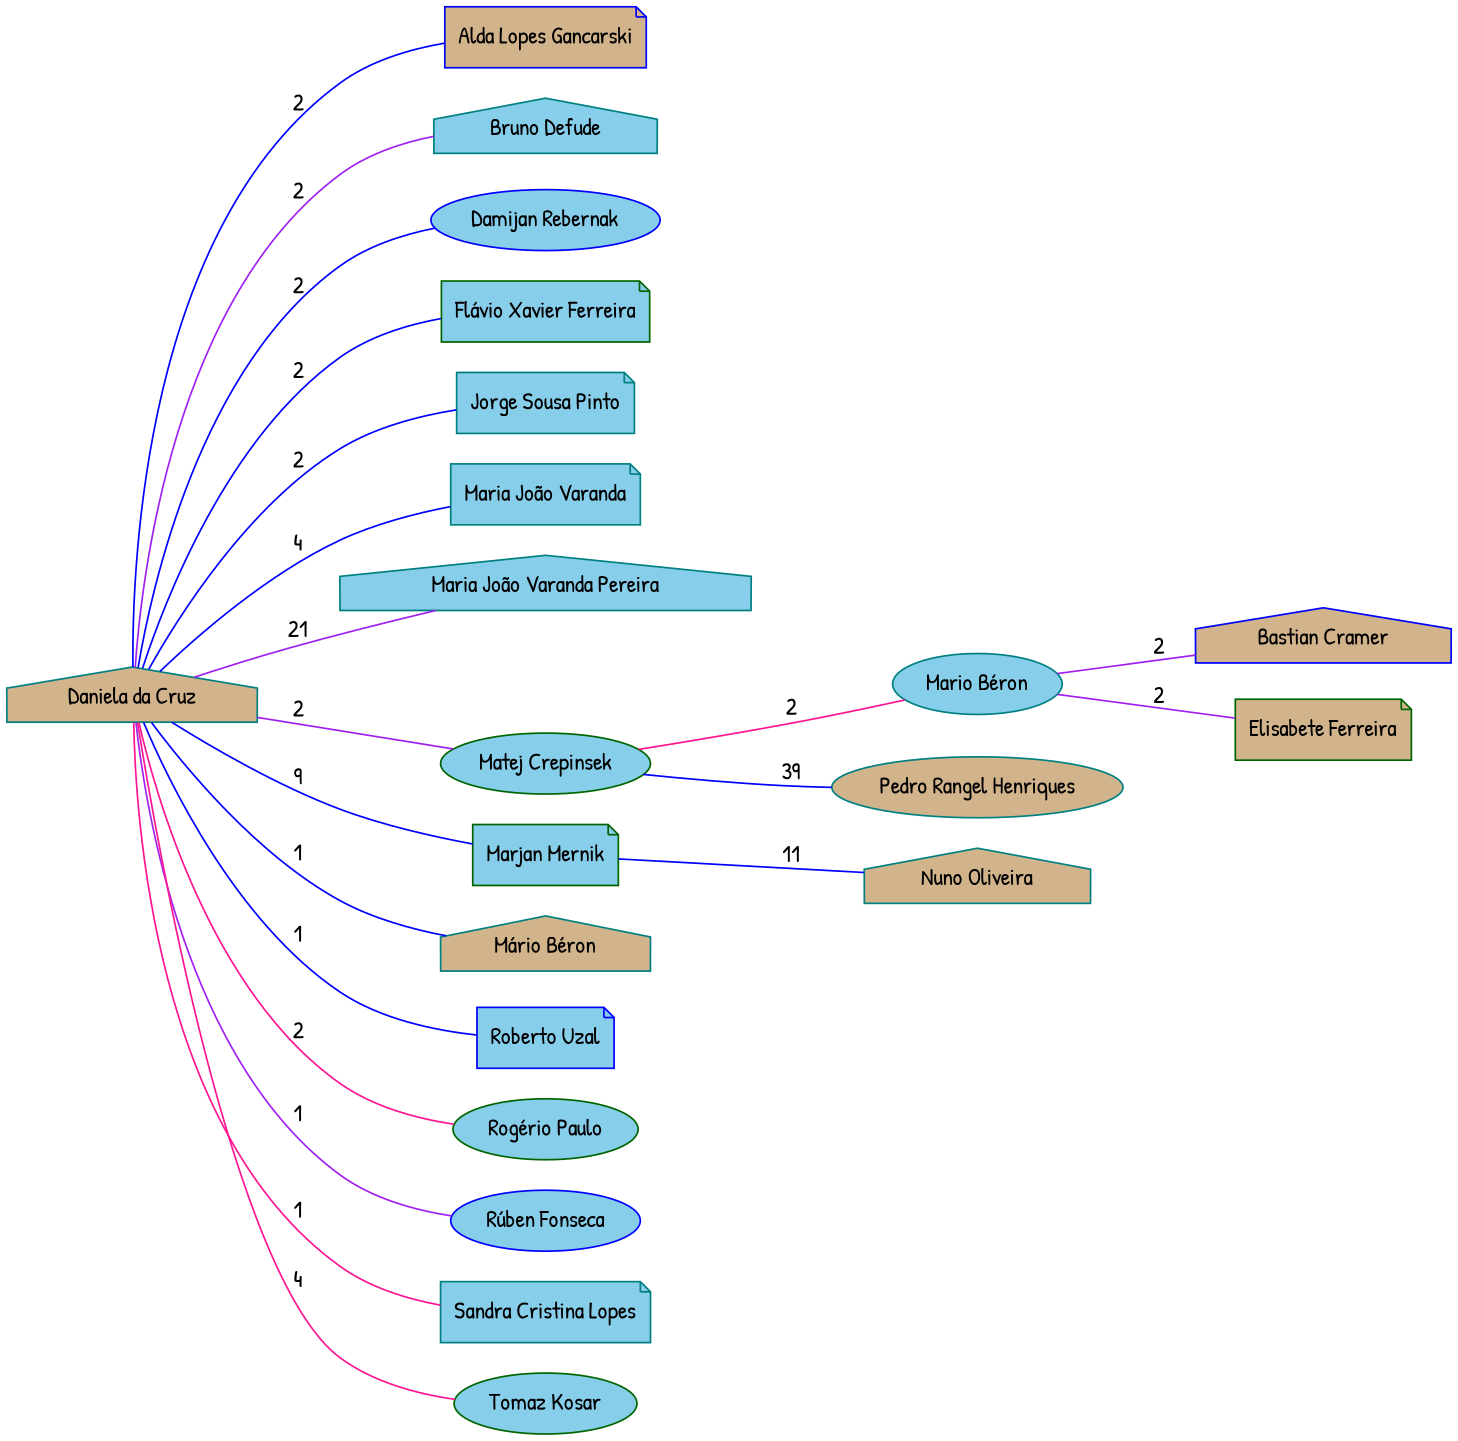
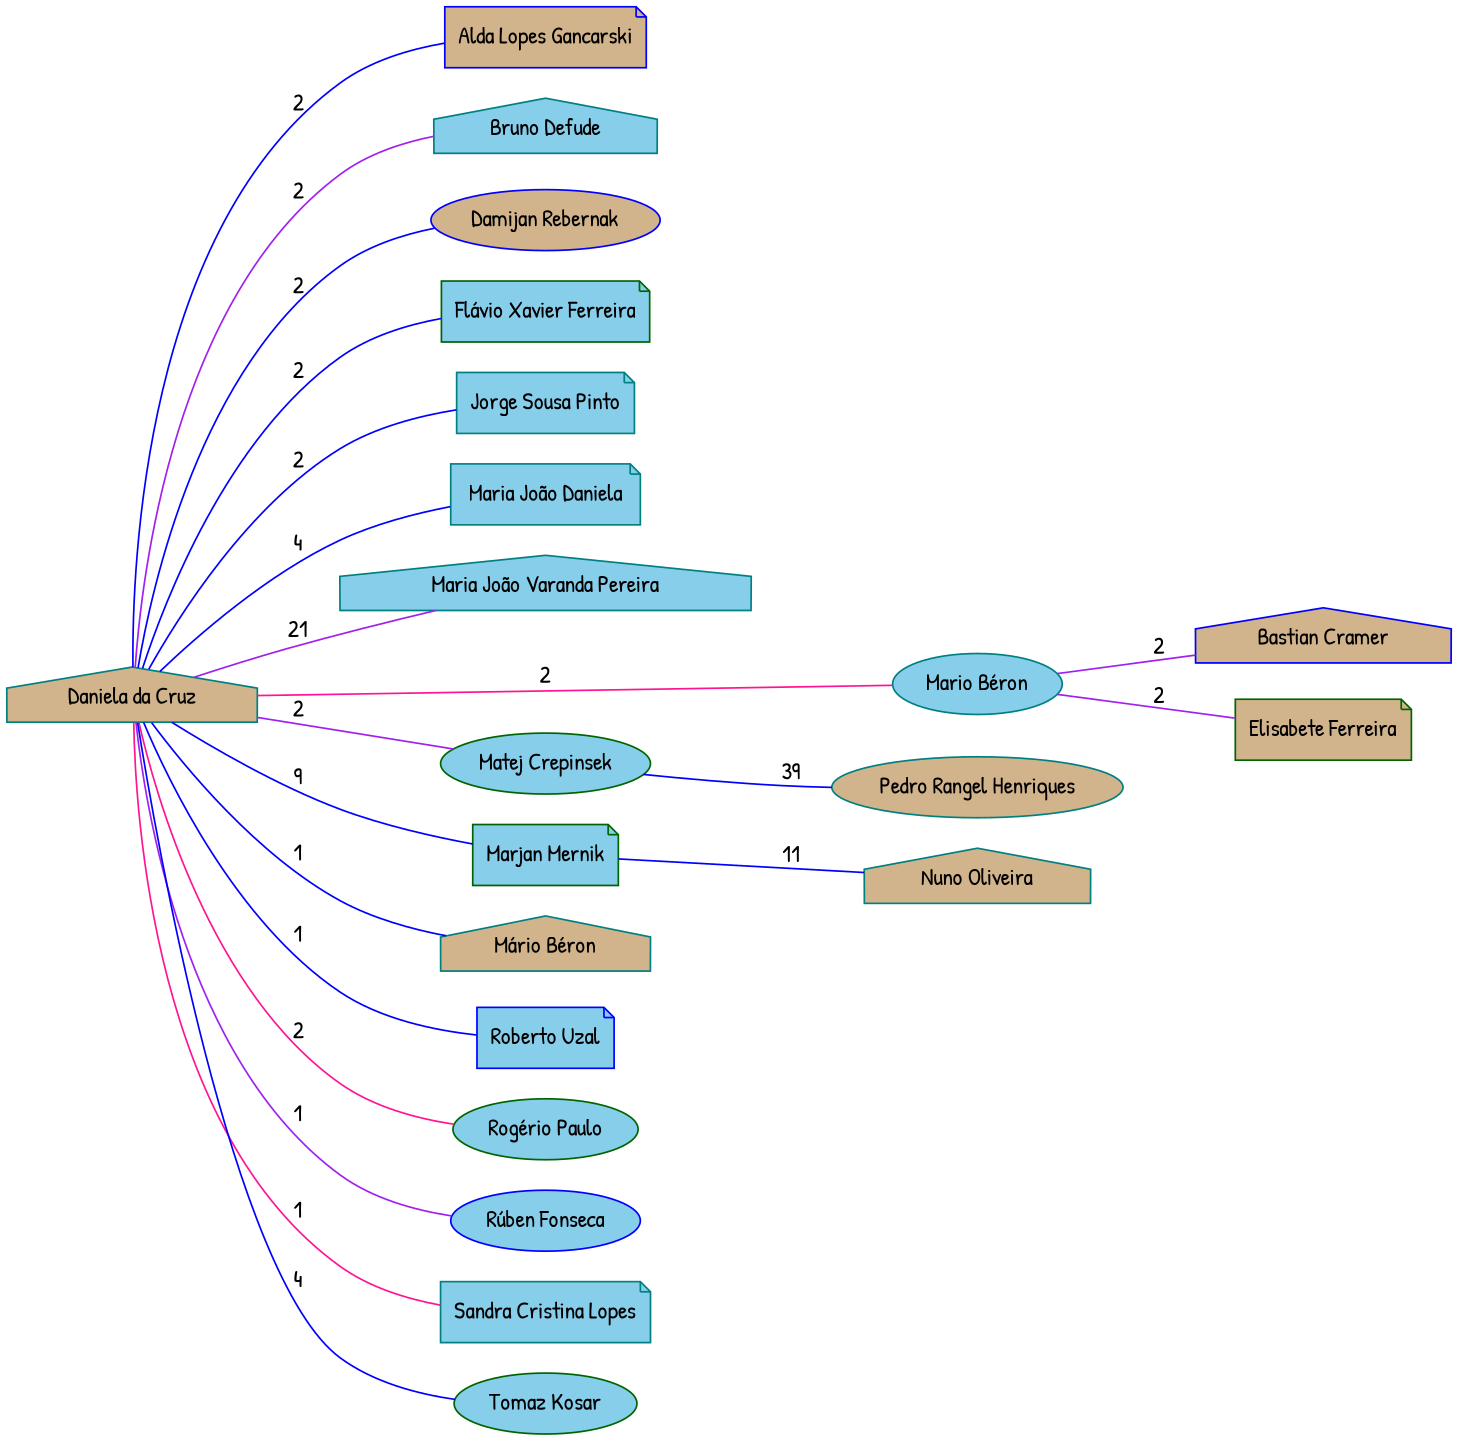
node "Damijan Rebernak": fillcolor skyblue -> tan
node "Maria João Varanda": label "Maria João Varanda" -> "Maria João Daniela"
edge "Mario Béron" -- "Matej Crepinsek": now "Mario Béron" -- "Daniela da Cruz"
edge "Daniela da Cruz" -- "Tomaz Kosar": color deeppink -> blue
